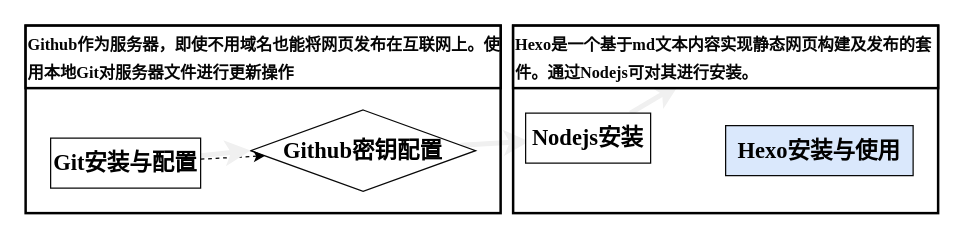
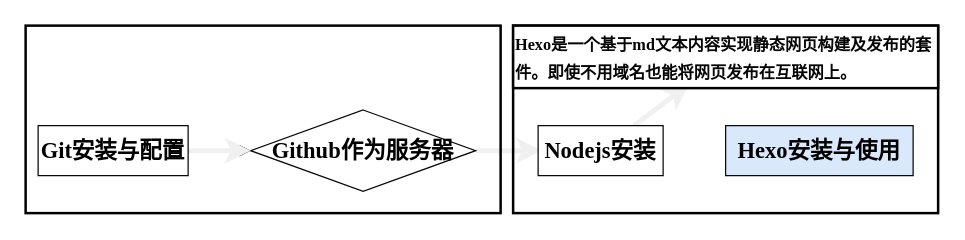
node "Github作为服务器，即使不用域名也能将网页发布在互联网上。使用本地Git对服务器文件进行更新操作": removed
node "Hexo是一个基于md文本内容实现静态网页构建及发布的套件。通过Nodejs可对其进行安装。": label "Hexo是一个基于md文本内容实现静态网页构建及发布的套件。通过Nodejs可对其进行安装。" -> "Hexo是一个基于md文本内容实现静态网页构建及发布的套件。即使不用域名也能将网页发布在互联网上。"
node "Nodejs安装": moved (588, 138) -> (601, 151)
node "Github密钥配置": label "Github密钥配置" -> "Github作为服务器"
node "Git安装与配置": moved (126, 163) -> (113, 151)
